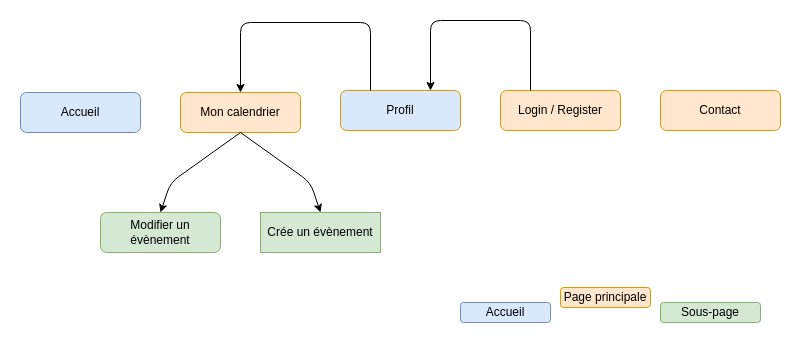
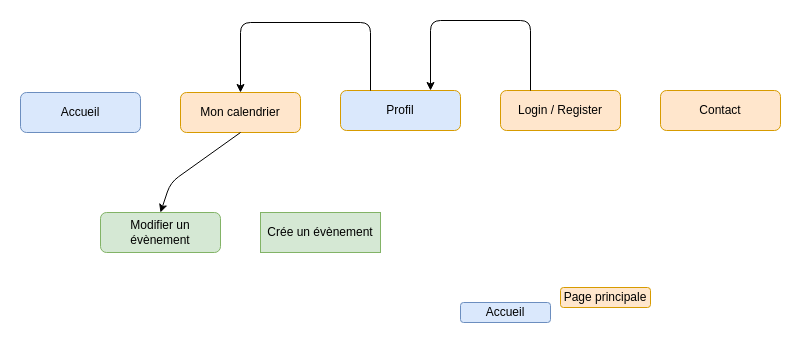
edge "Mon calendrier" -> "Crée un évènement": removed
node "Sous-page": removed
